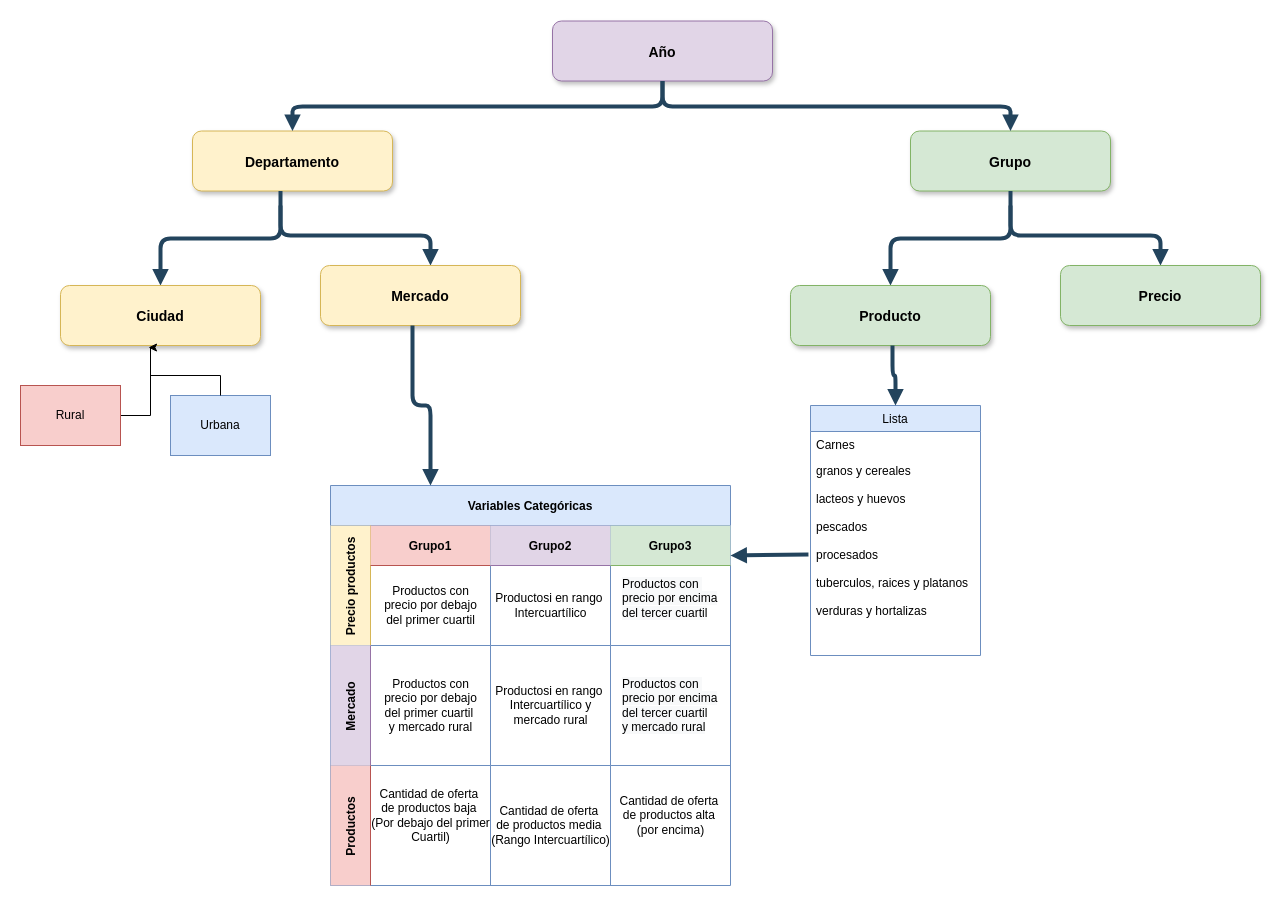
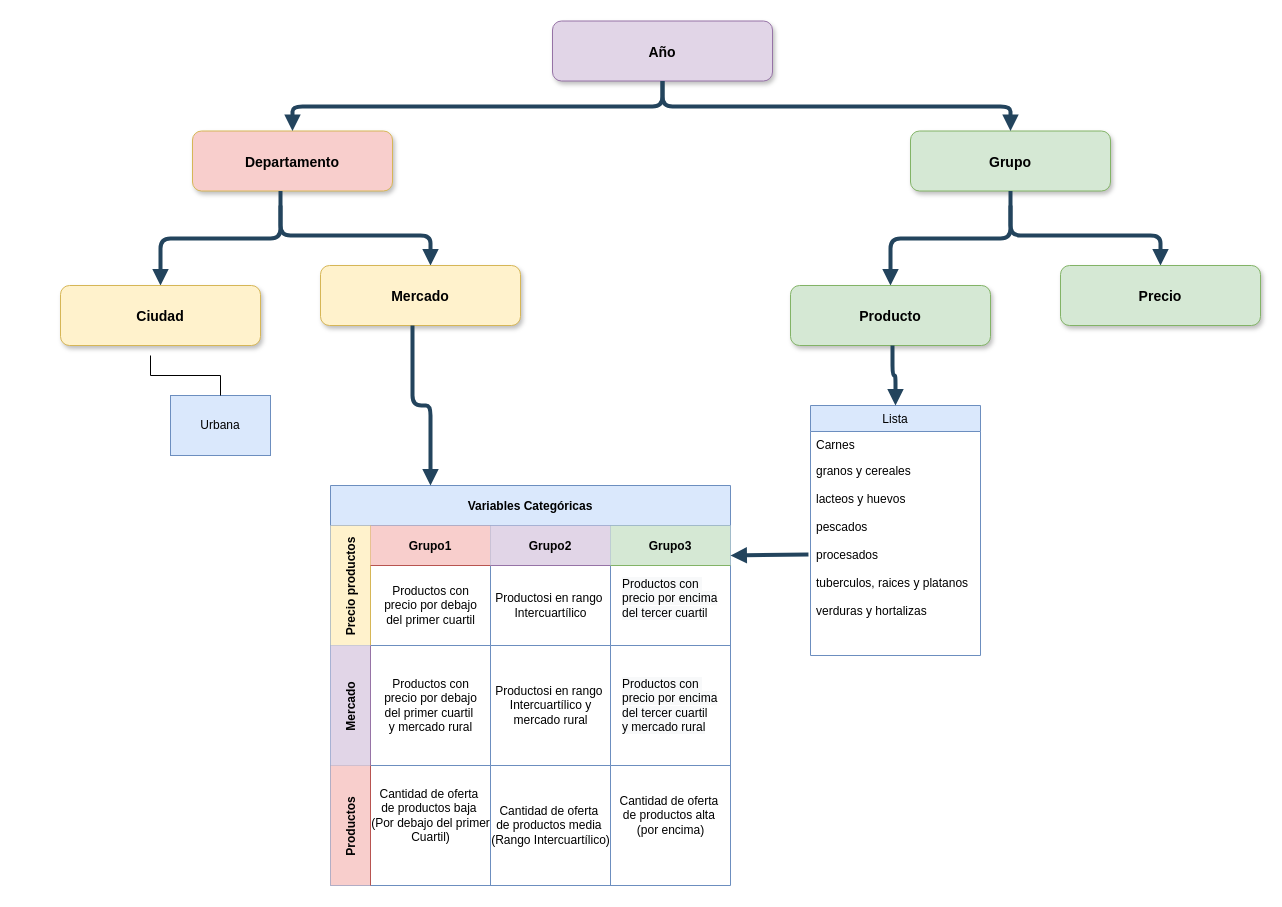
node "Departamento": fillcolor #fff2cc -> #f8cecc
edge "Rural" -> "Ciudad": removed
node "Rural": removed
